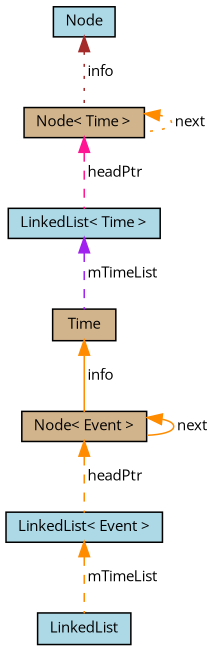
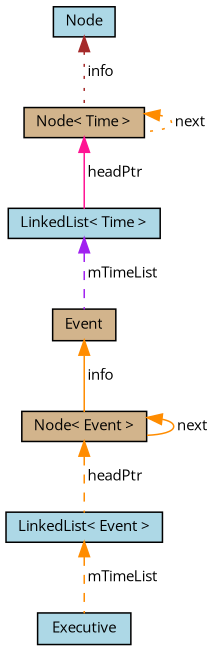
edge "LinkedList< Time >" -> "Node< Time >": style dashed -> solid
node "Time": label "Time" -> "Event"
node "LinkedList": label "LinkedList" -> "Executive"
